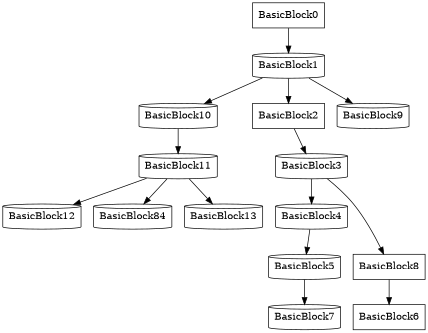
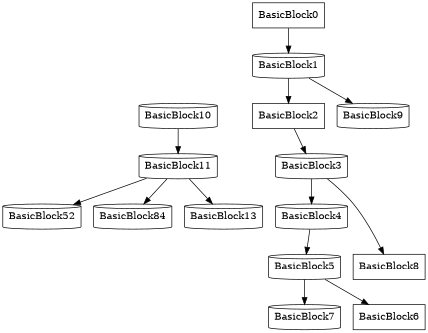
edge "BasicBlock1" -> "BasicBlock10": removed
node "BasicBlock12": label "BasicBlock12" -> "BasicBlock52"
edge "BasicBlock8" -> "BasicBlock6": now "BasicBlock5" -> "BasicBlock6"
